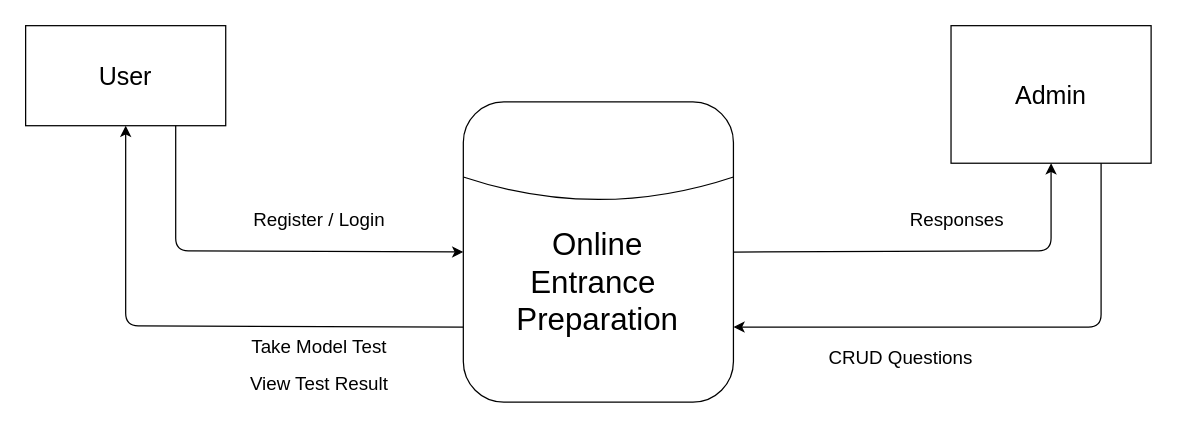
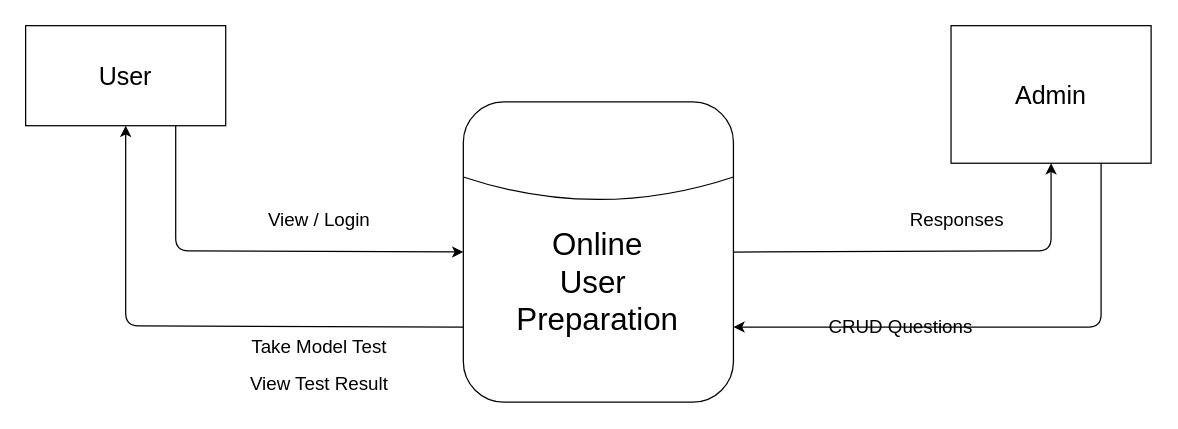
node "Register / Login": label "Register / Login" -> "View / Login"
node "OnlineEntrance Preparation": label "OnlineEntrance Preparation" -> "OnlineUser Preparation"
node "CRUD Questions": moved (901, 357) -> (901, 326)
